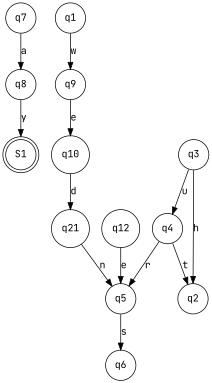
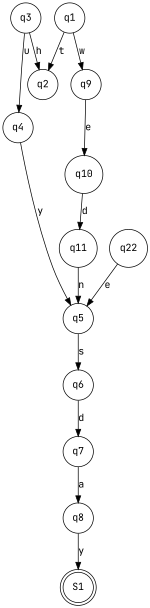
node "q21": label "q21" -> "q11"
node "q12": label "q12" -> "q22"
edge "q4" -> "q2": now "q1" -> "q2"
edge "q4" -> "q5": label "r" -> "y"
edge "q6" -> "q7": added, label "d"
